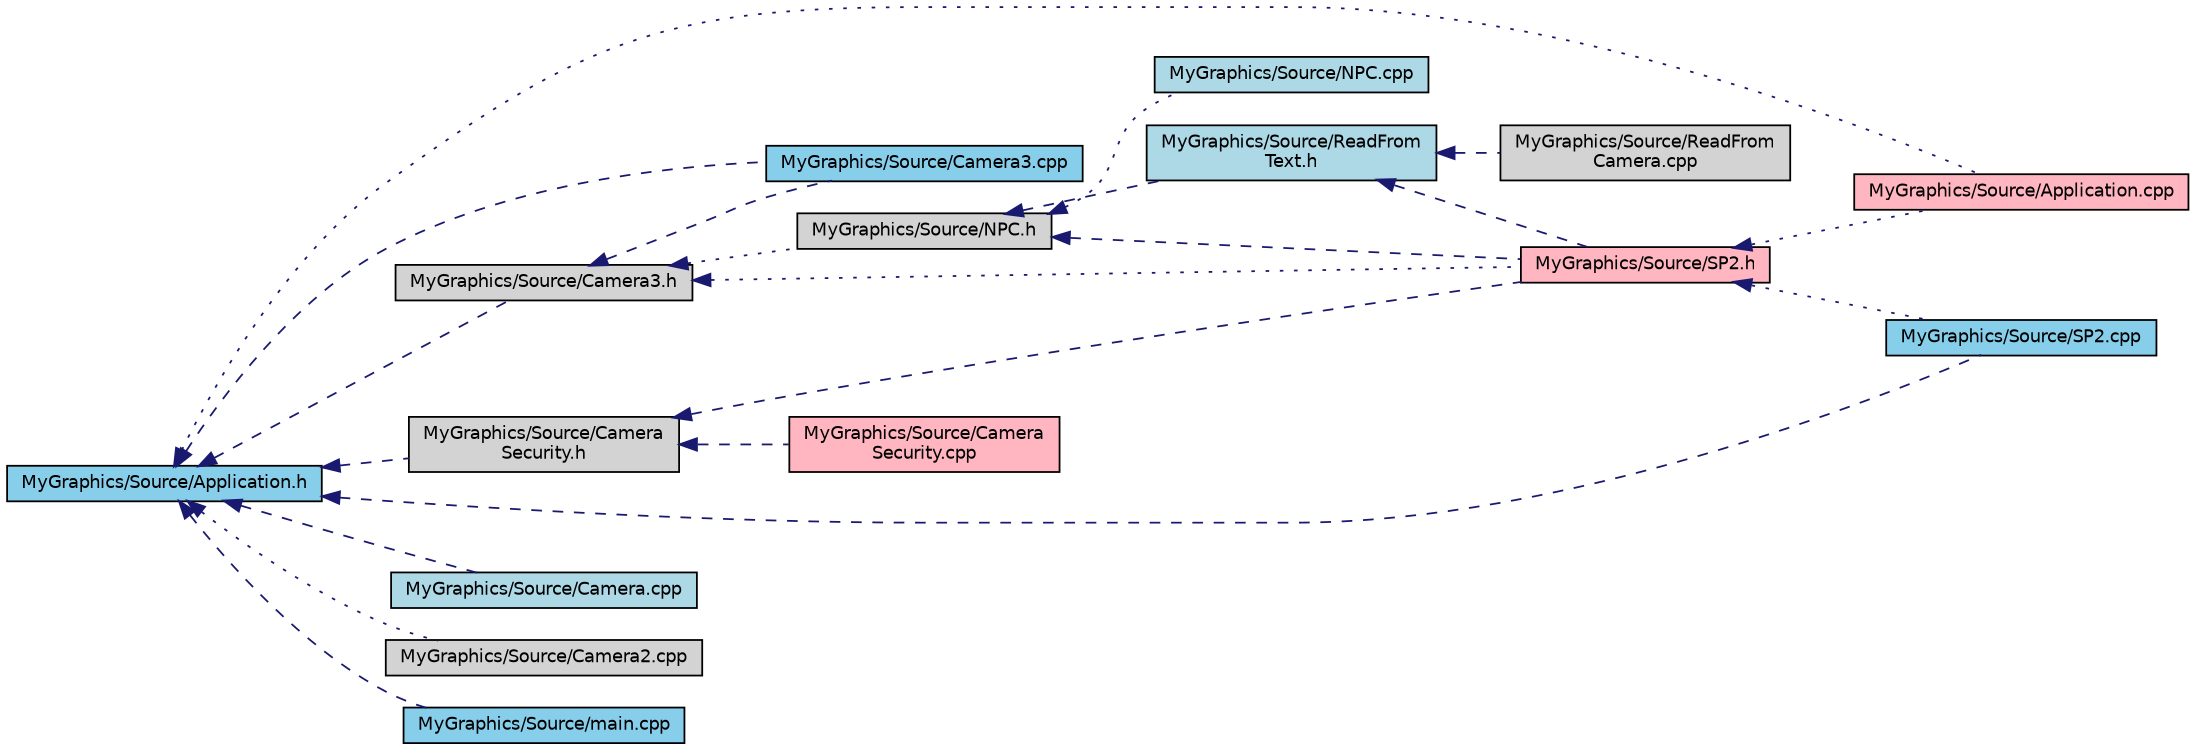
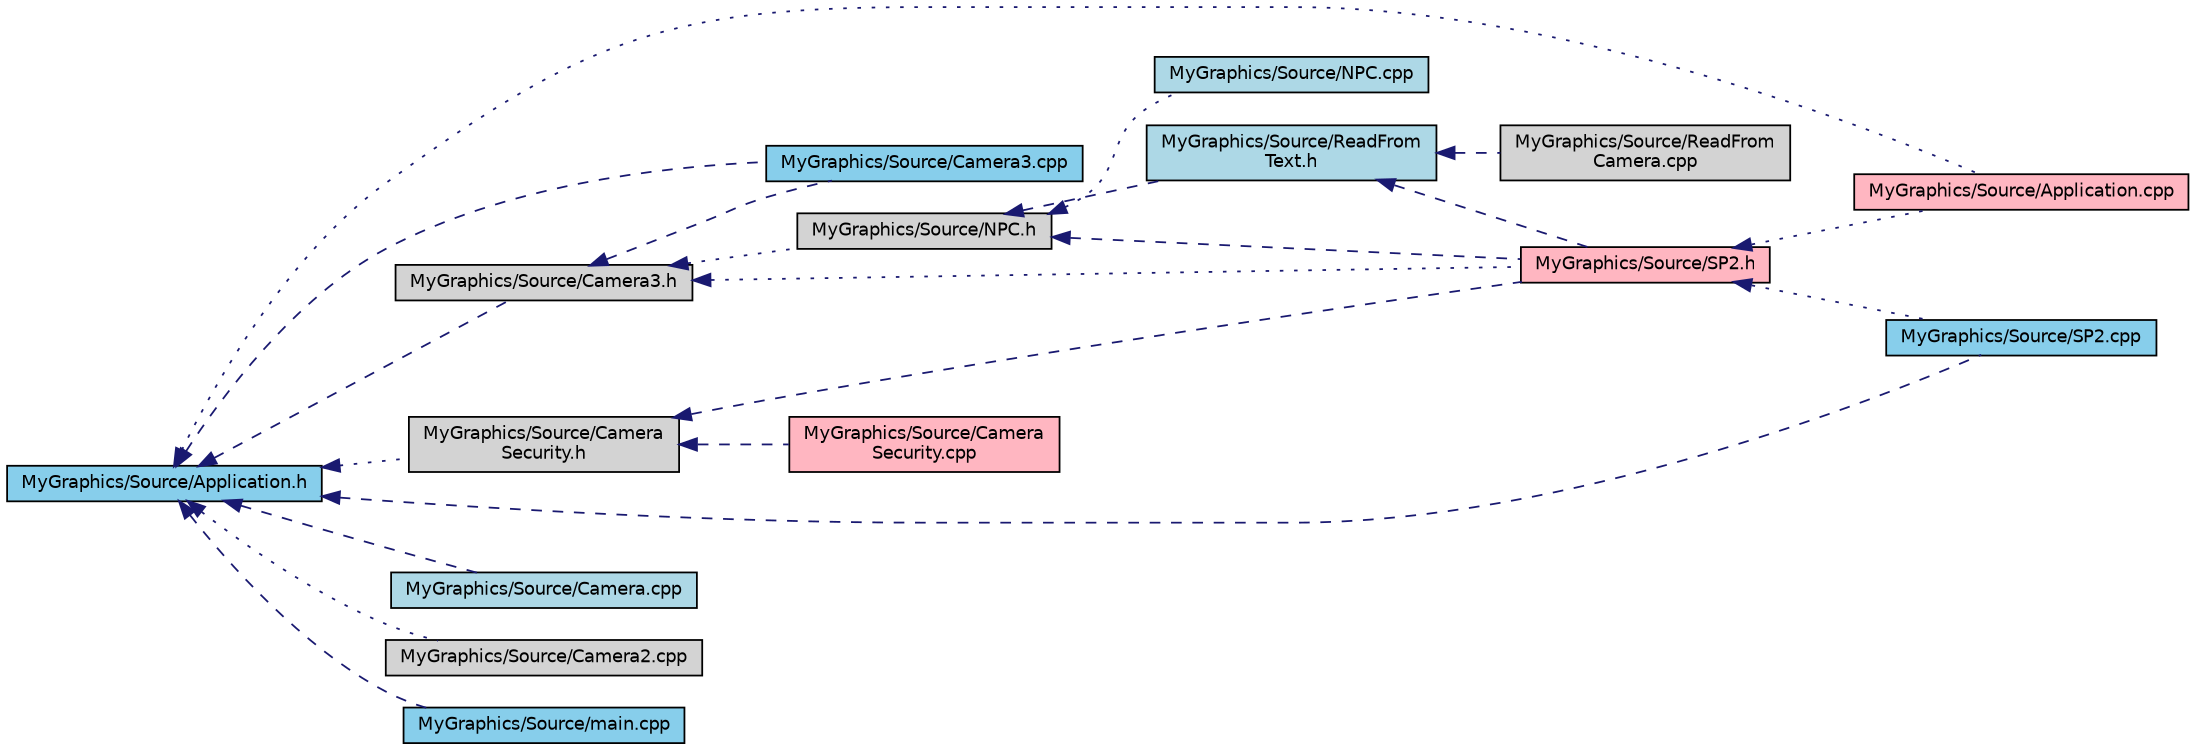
edge "MyGraphics/Source/Camera Security.h" -> "MyGraphics/Source/Application.h": style dashed -> dotted
